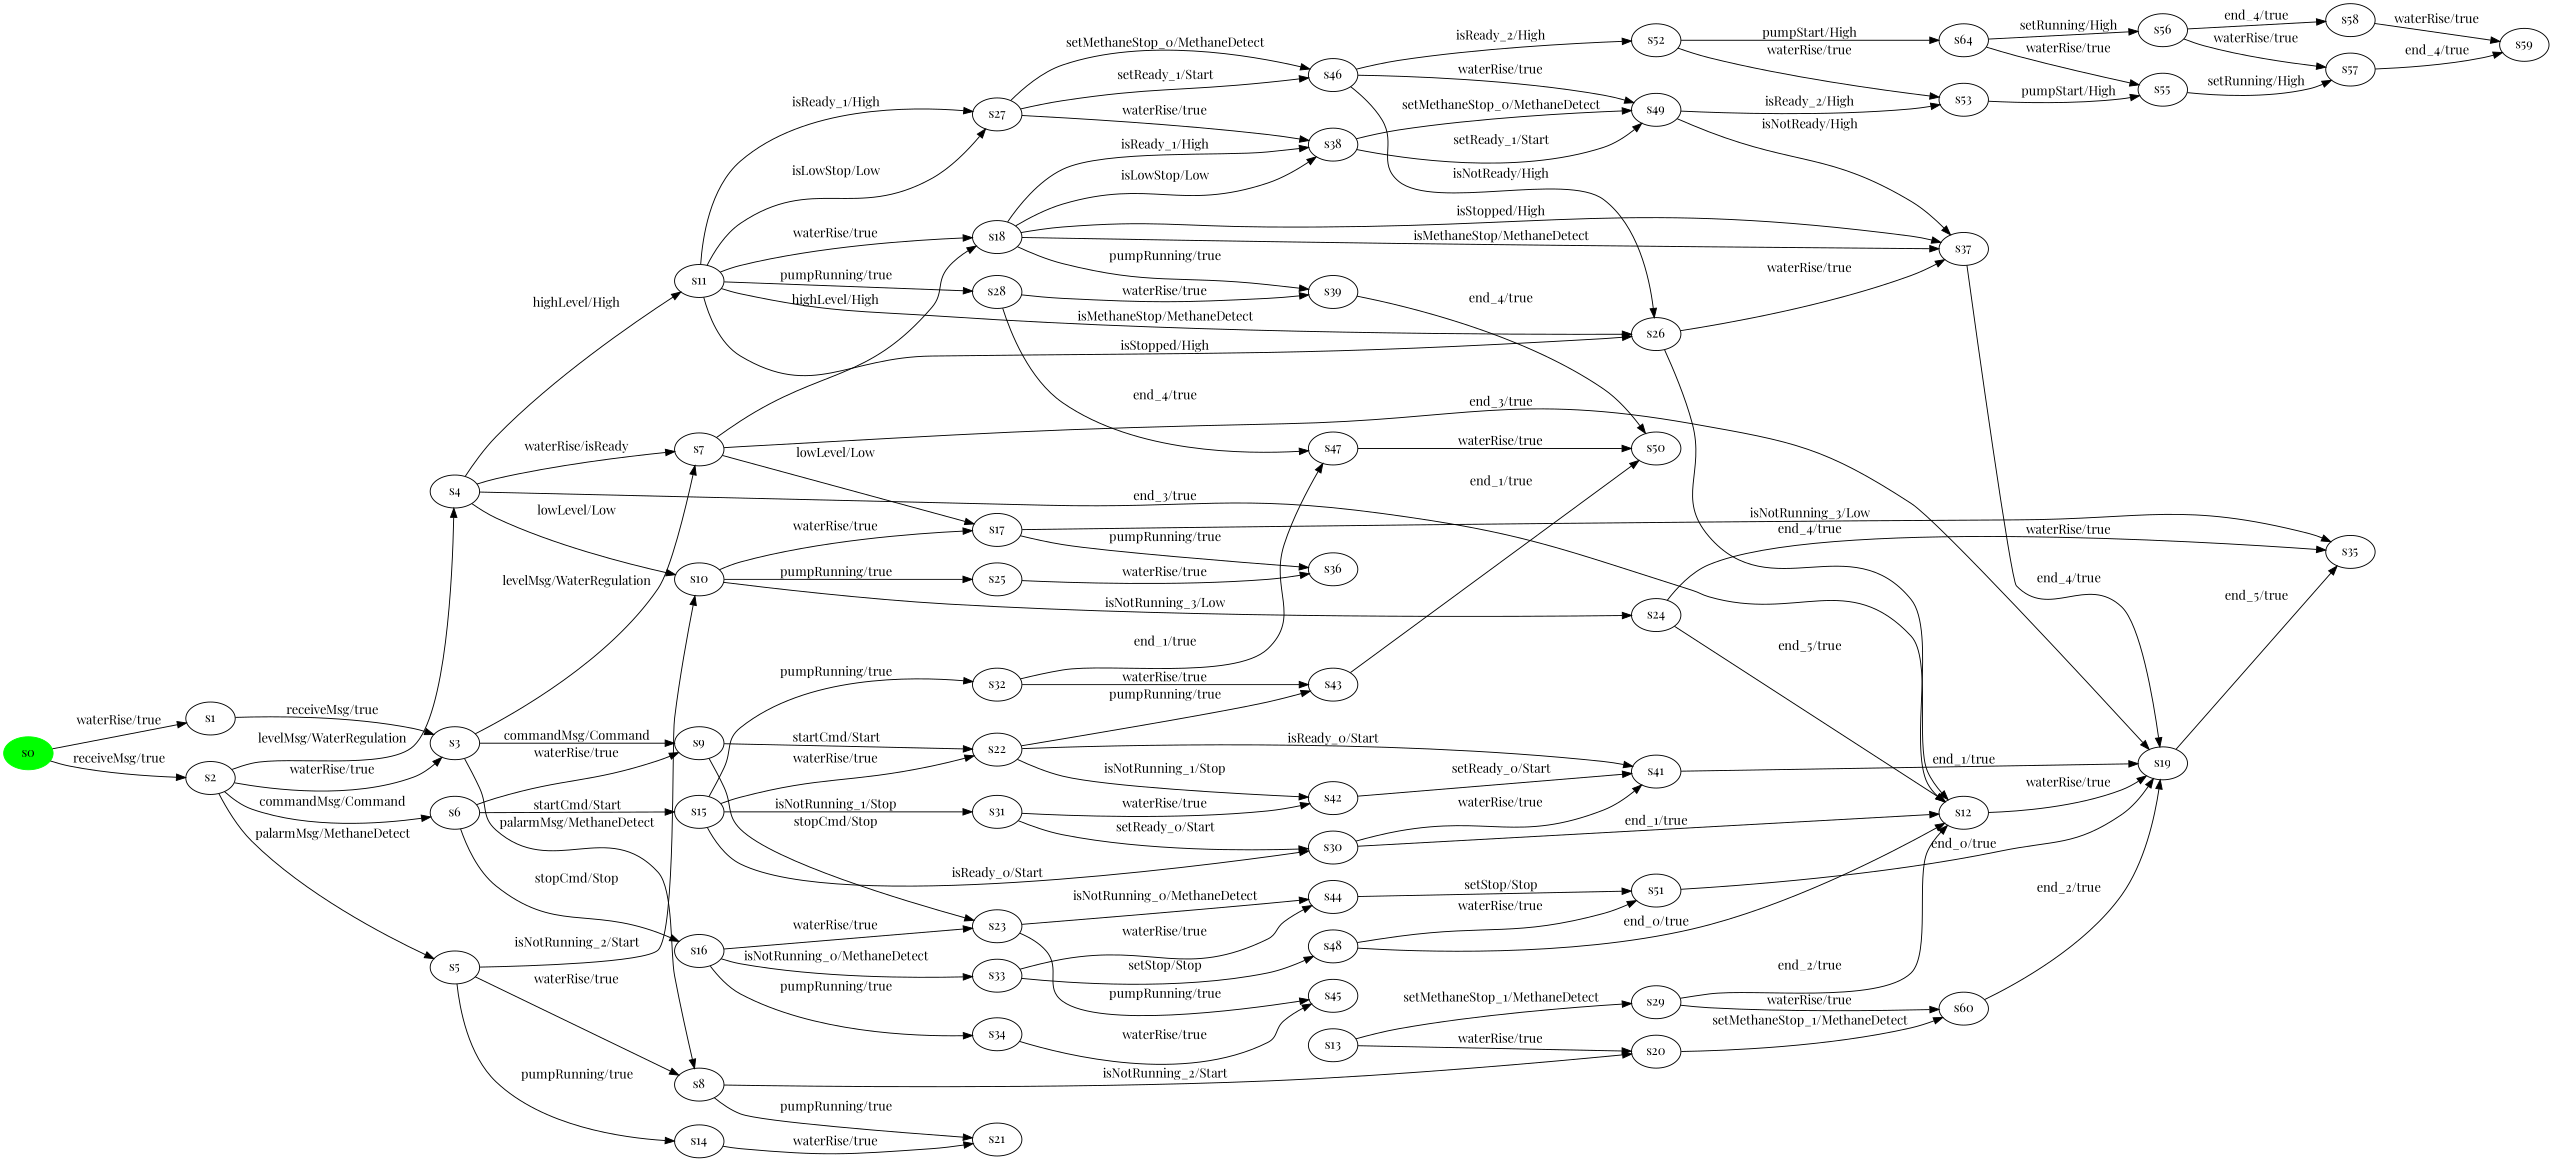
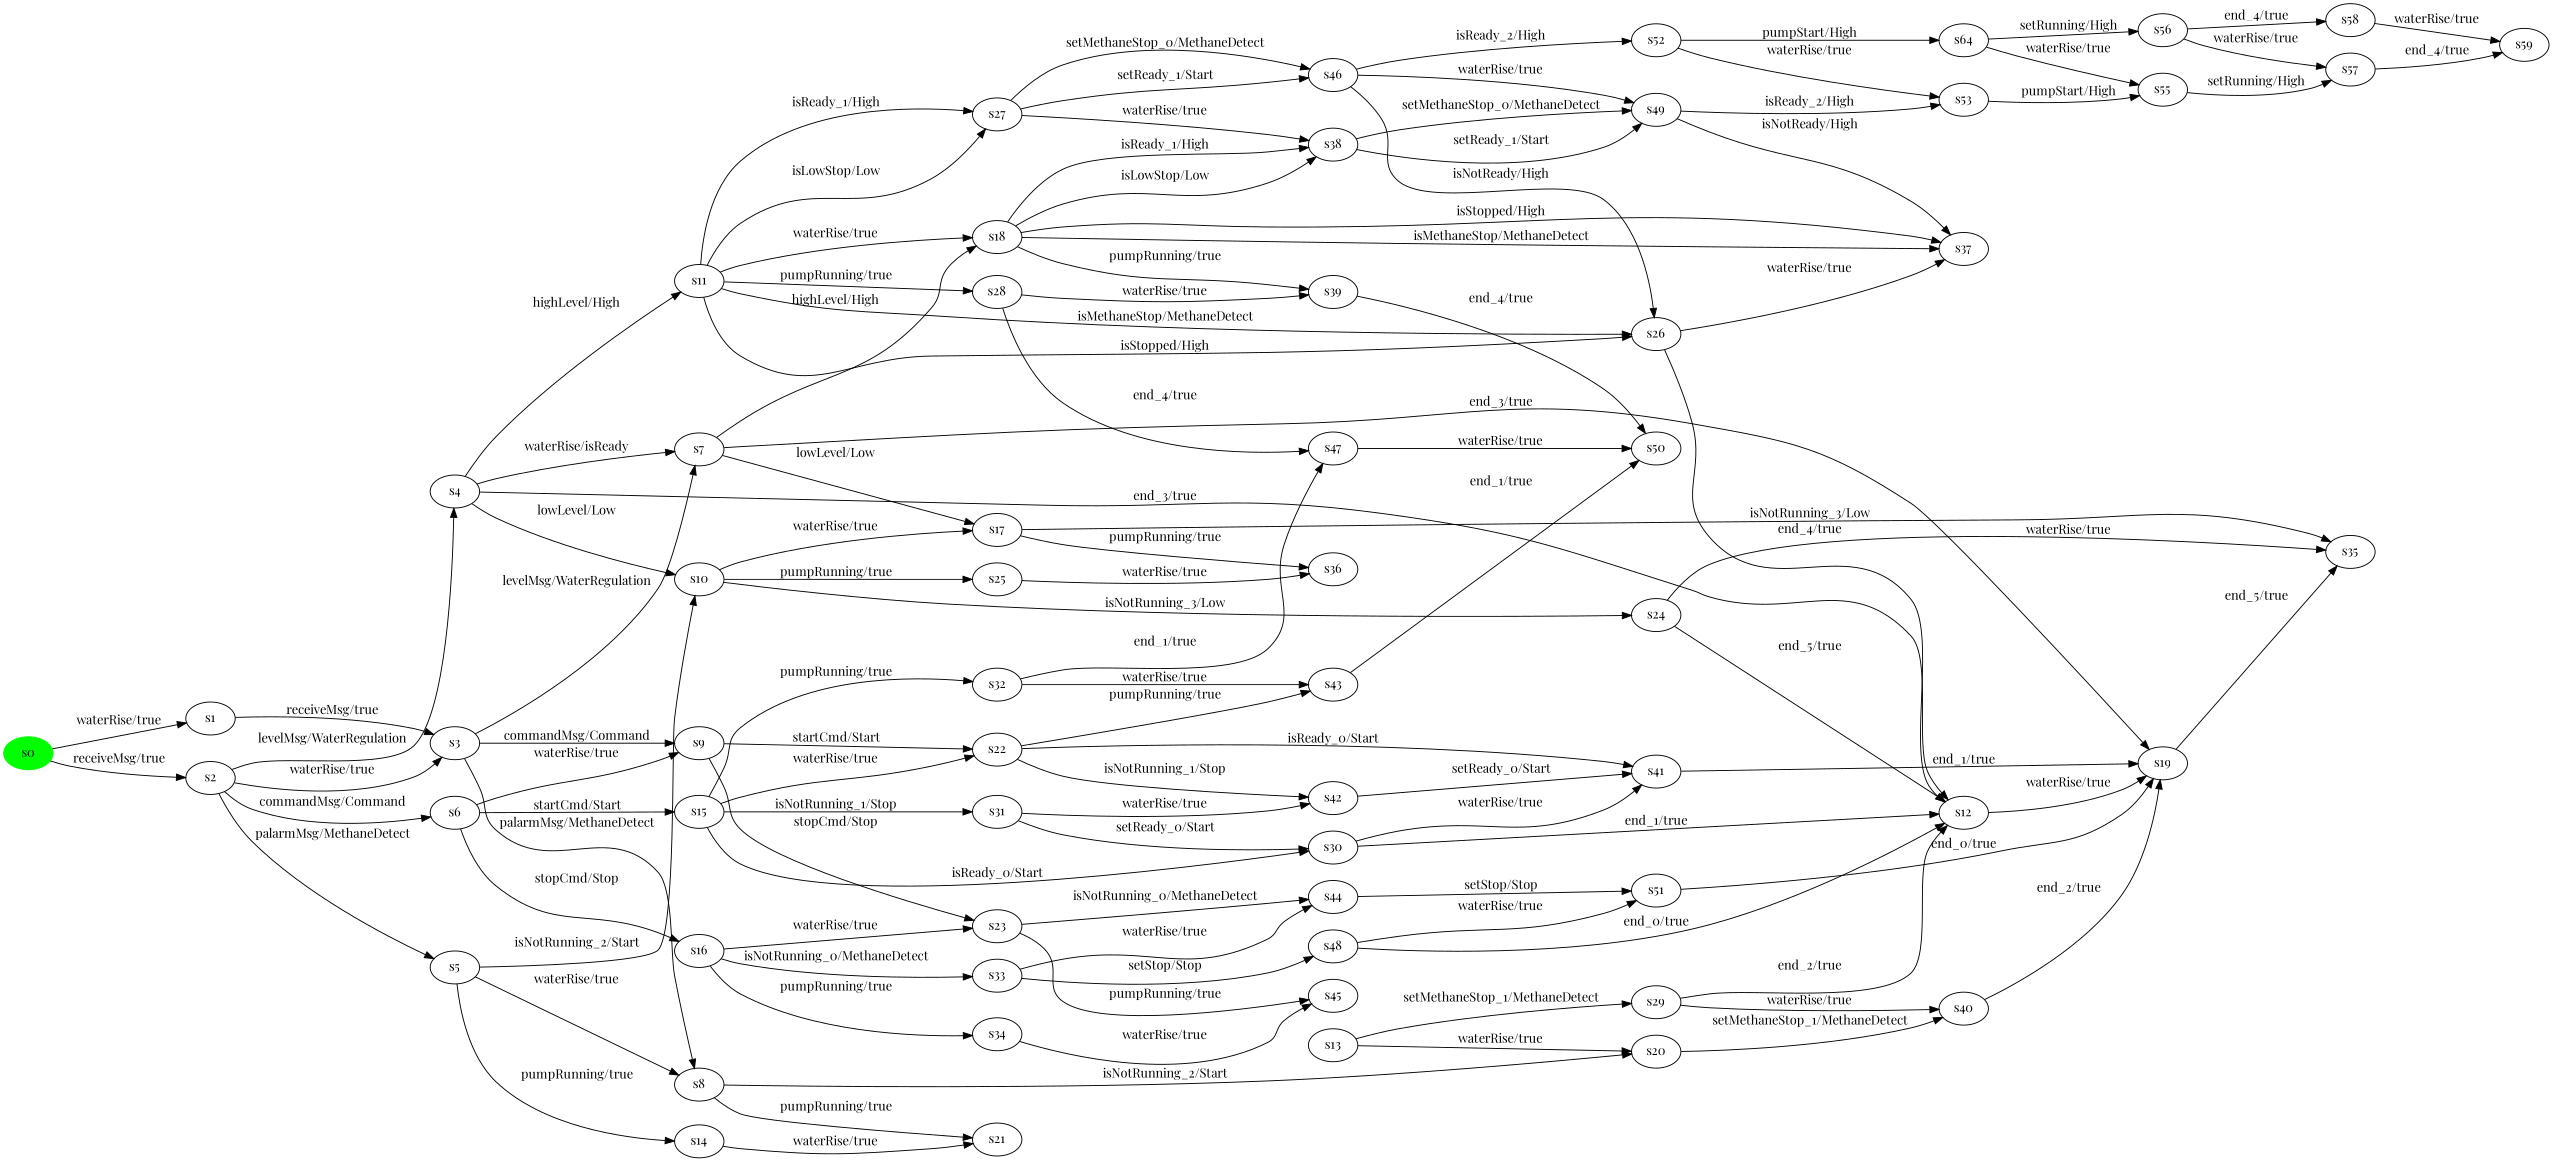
edge "s37" -> "s19": removed, label "end_4/true"
node "s60": label "s60" -> "s40"
